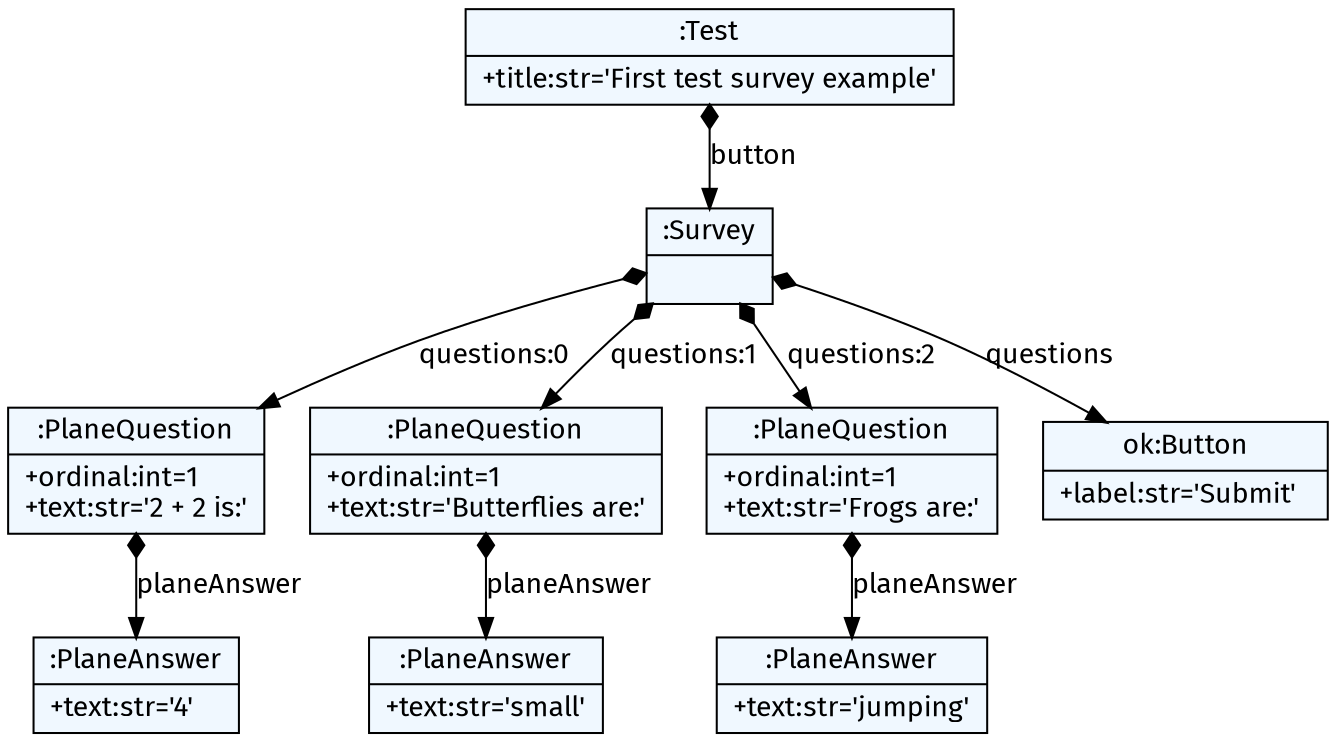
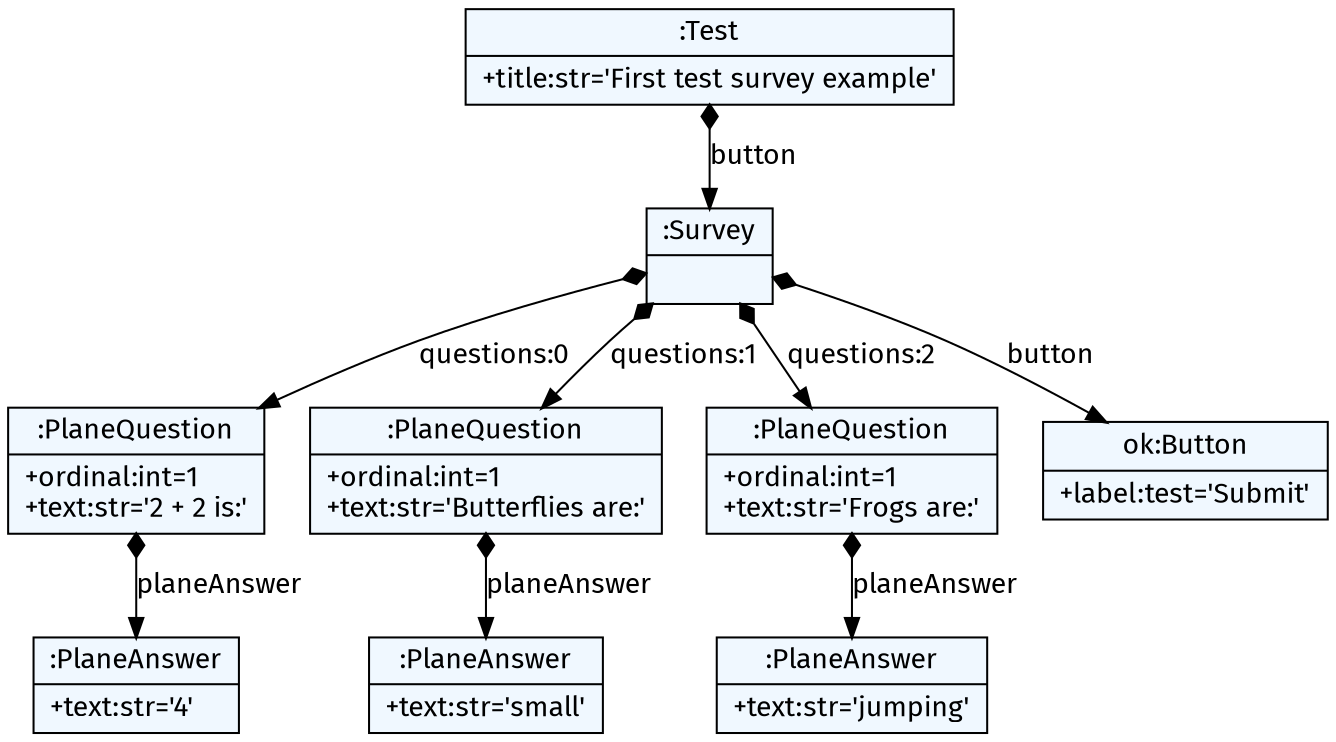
edge ":Survey" -- "ok:Button": label "questions" -> "button"
node "ok:Button": text "+label:str='Submit'" -> "+label:test='Submit'"
